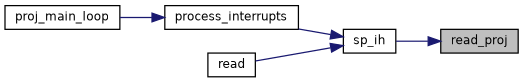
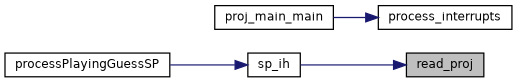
node "proj_main_loop": label "proj_main_loop" -> "proj_main_main"
edge "process_interrupts" -> "sp_ih": removed
node "read": label "read" -> "processPlayingGuessSP"
